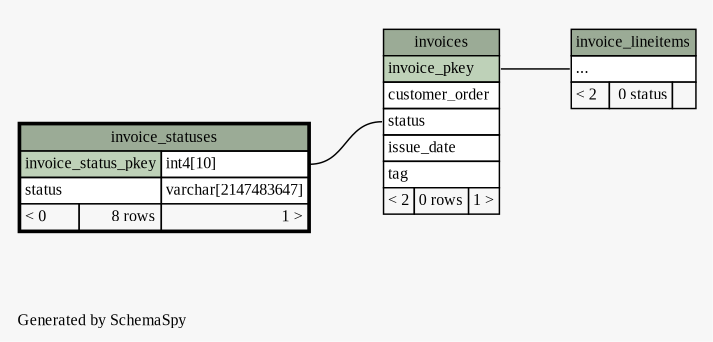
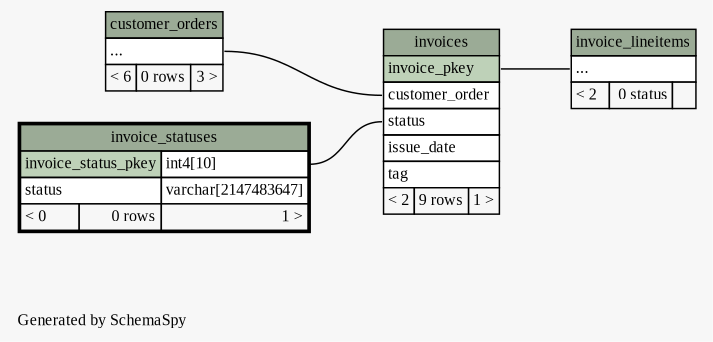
node "customer_orders": added
node "invoices": text "0 rows" -> "9 rows"
node "invoice_statuses": text "8 rows" -> "0 rows"
